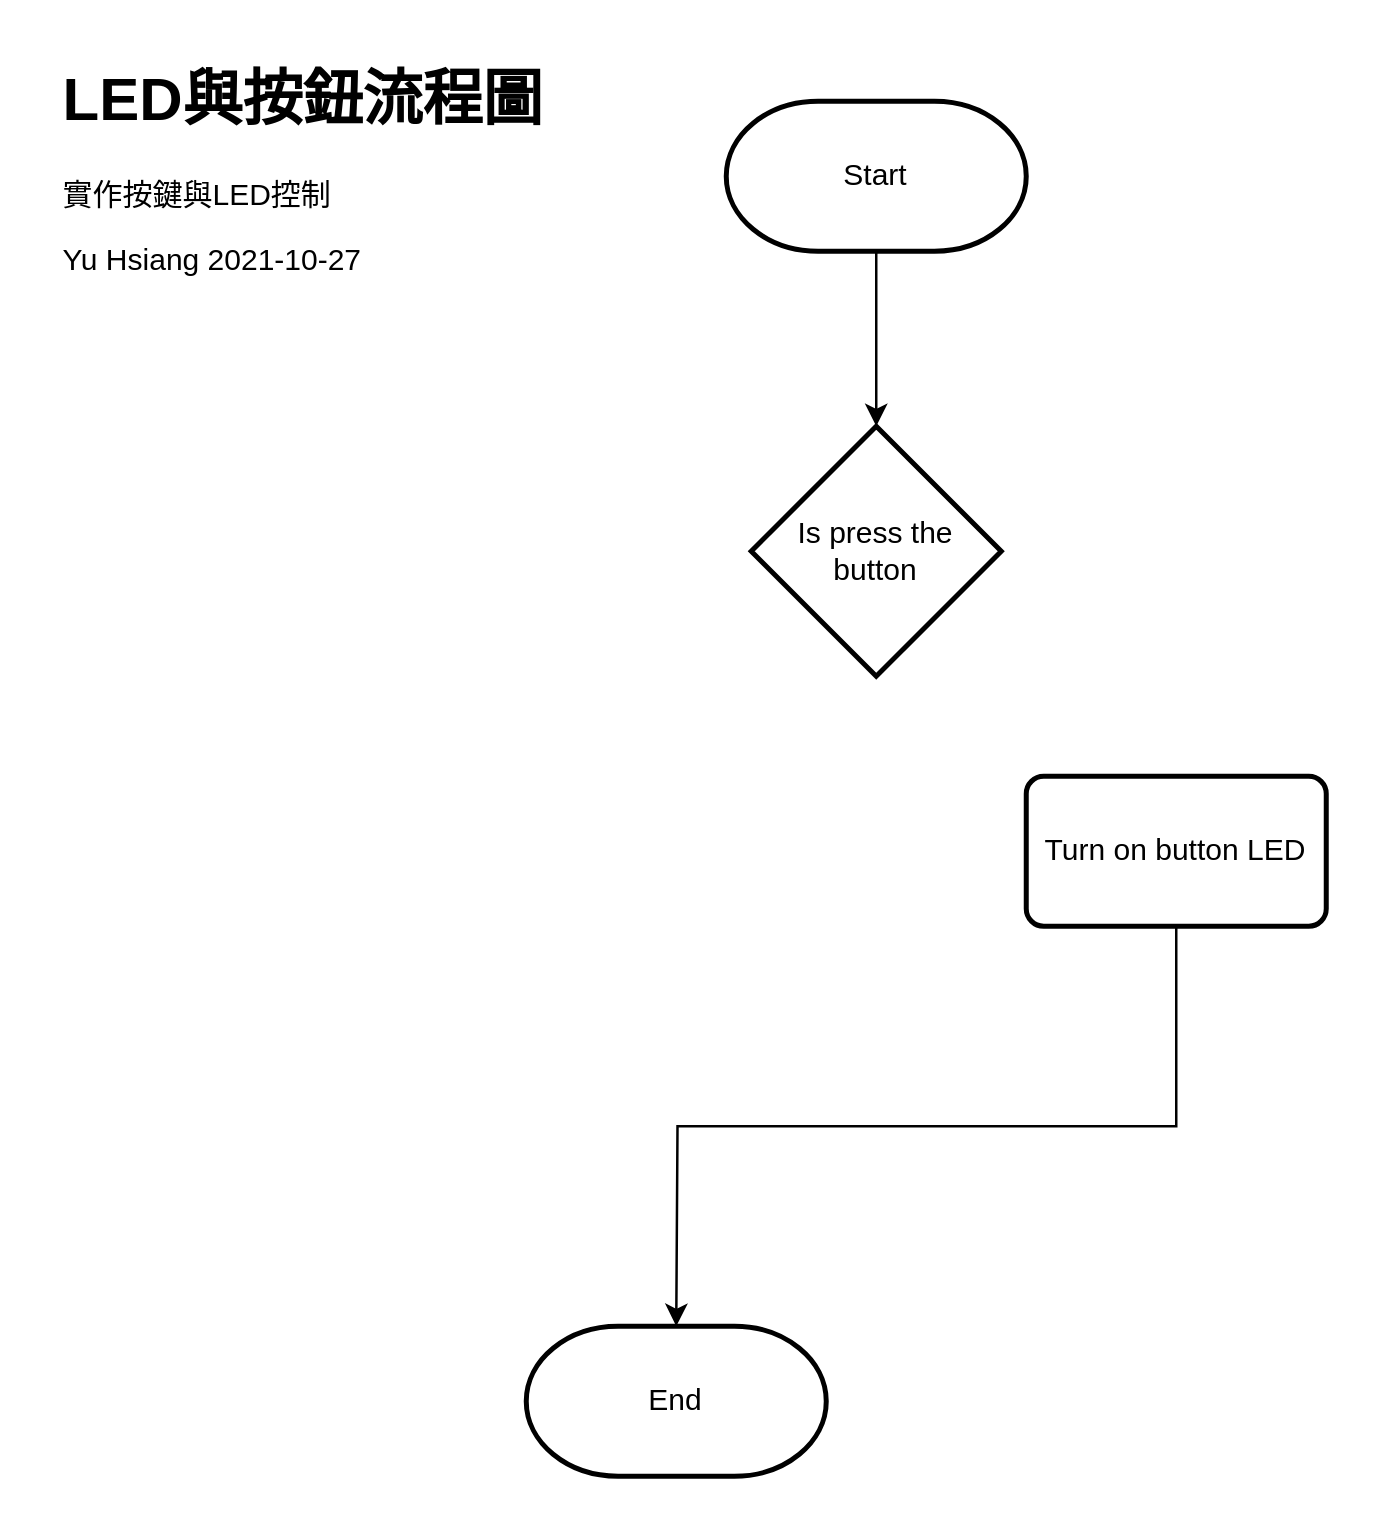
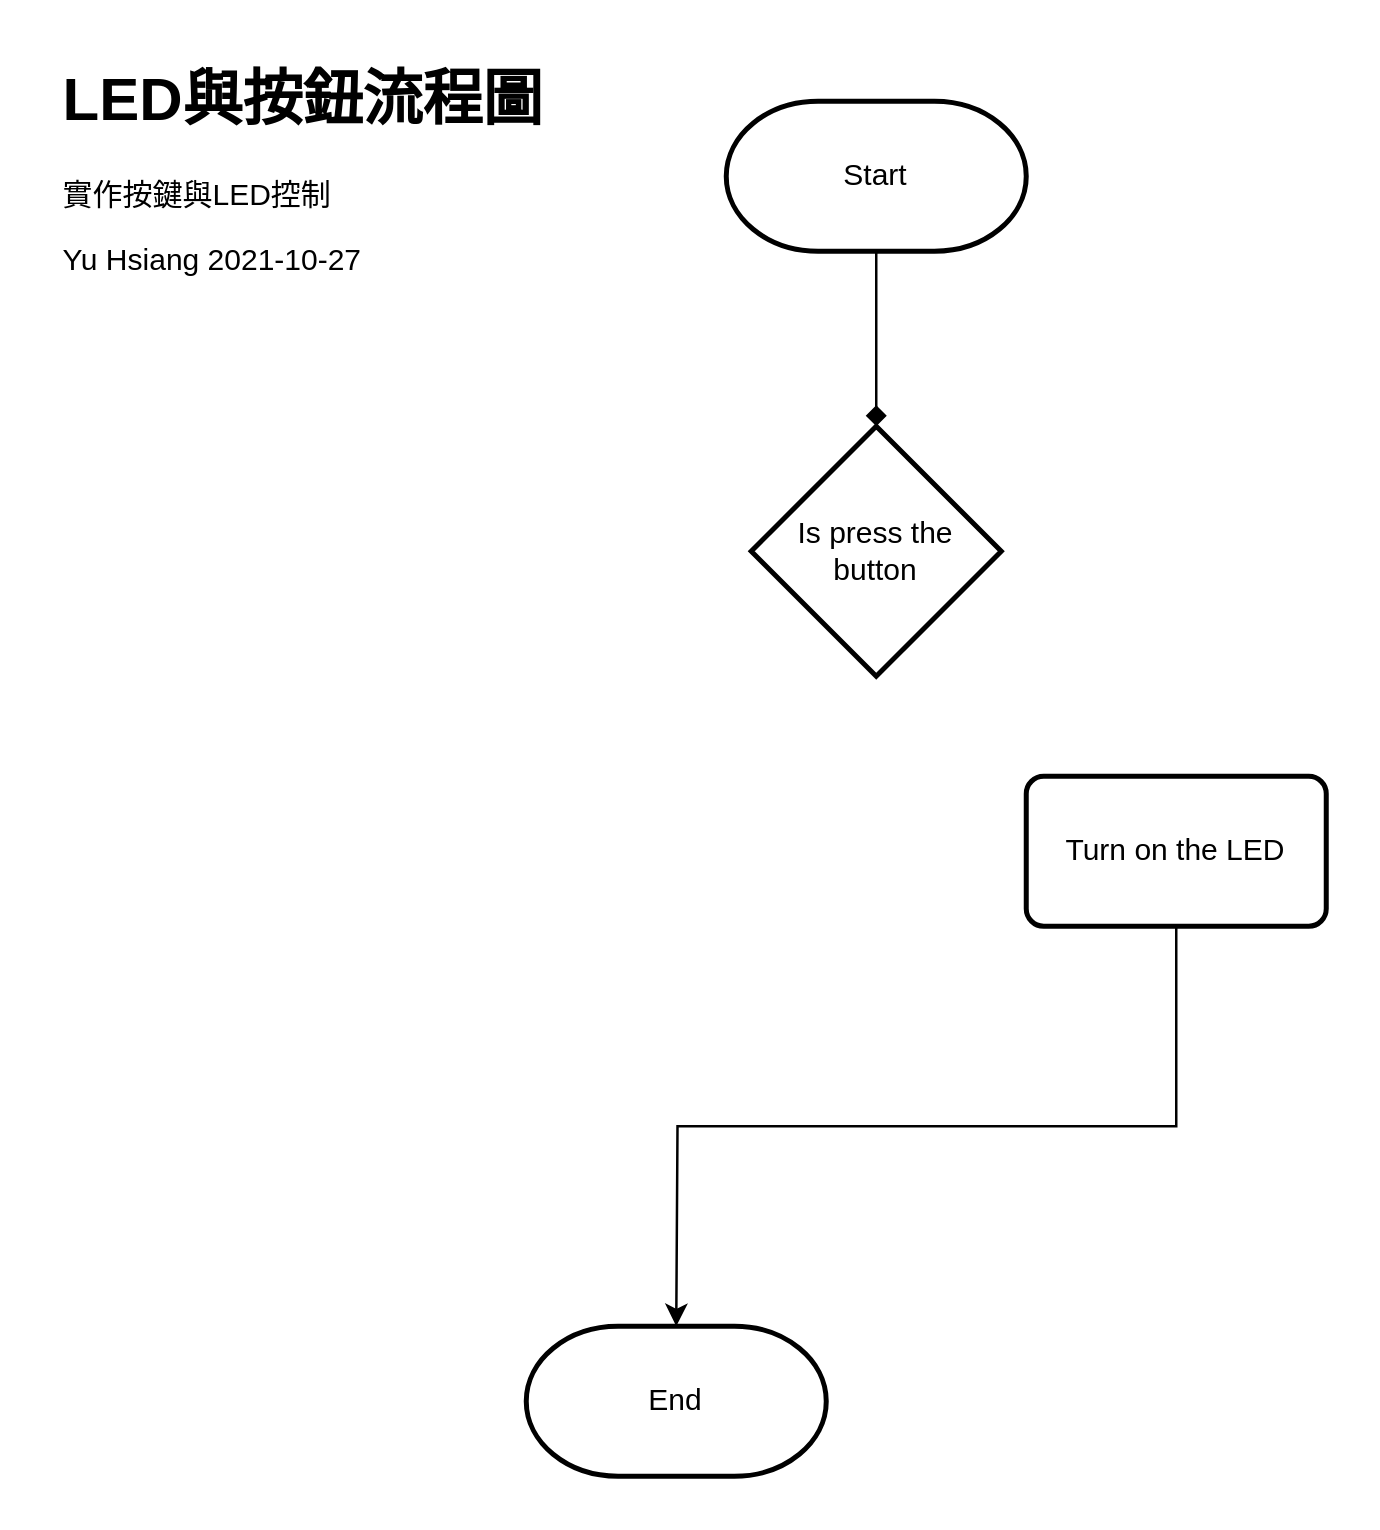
edge "Start" -> "Is press the button": arrowhead classic -> diamond
node "Turn on button LED": label "Turn on button LED" -> "Turn on the LED"
